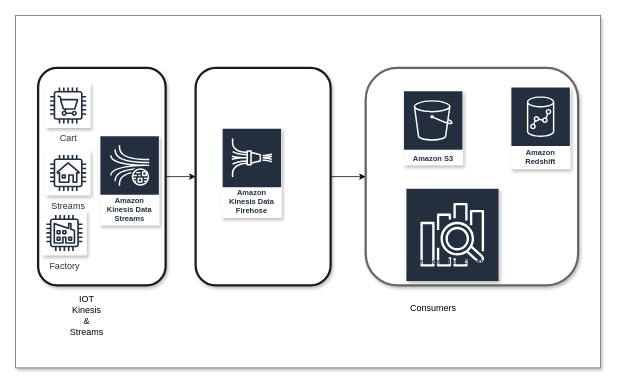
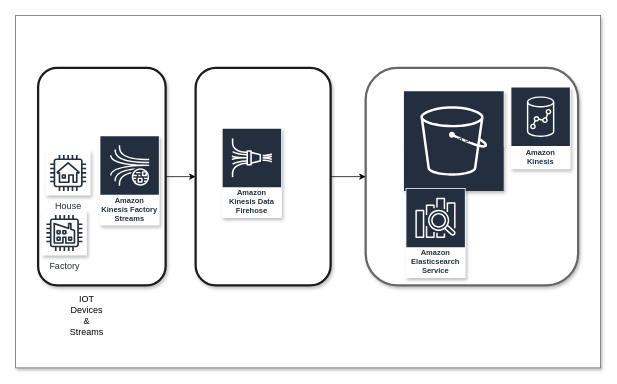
node "Cart": removed
node "Amazon S3": size 60x75 -> 101x56
node "Amazon Redshift": label "Amazon Redshift" -> "Amazon Kinesis"
node "Streams": label "Streams" -> "House"
node "Amazon Kinesis Data Streams": label "Amazon Kinesis Data Streams" -> "Amazon Kinesis Factory Streams"
node "Amazon Elasticsearch Service": size 94x90 -> 60x90
node "Consumers": removed
node "IOT Kinesis & Streams": label "IOT Kinesis & Streams" -> "IOT Devices & Streams"
